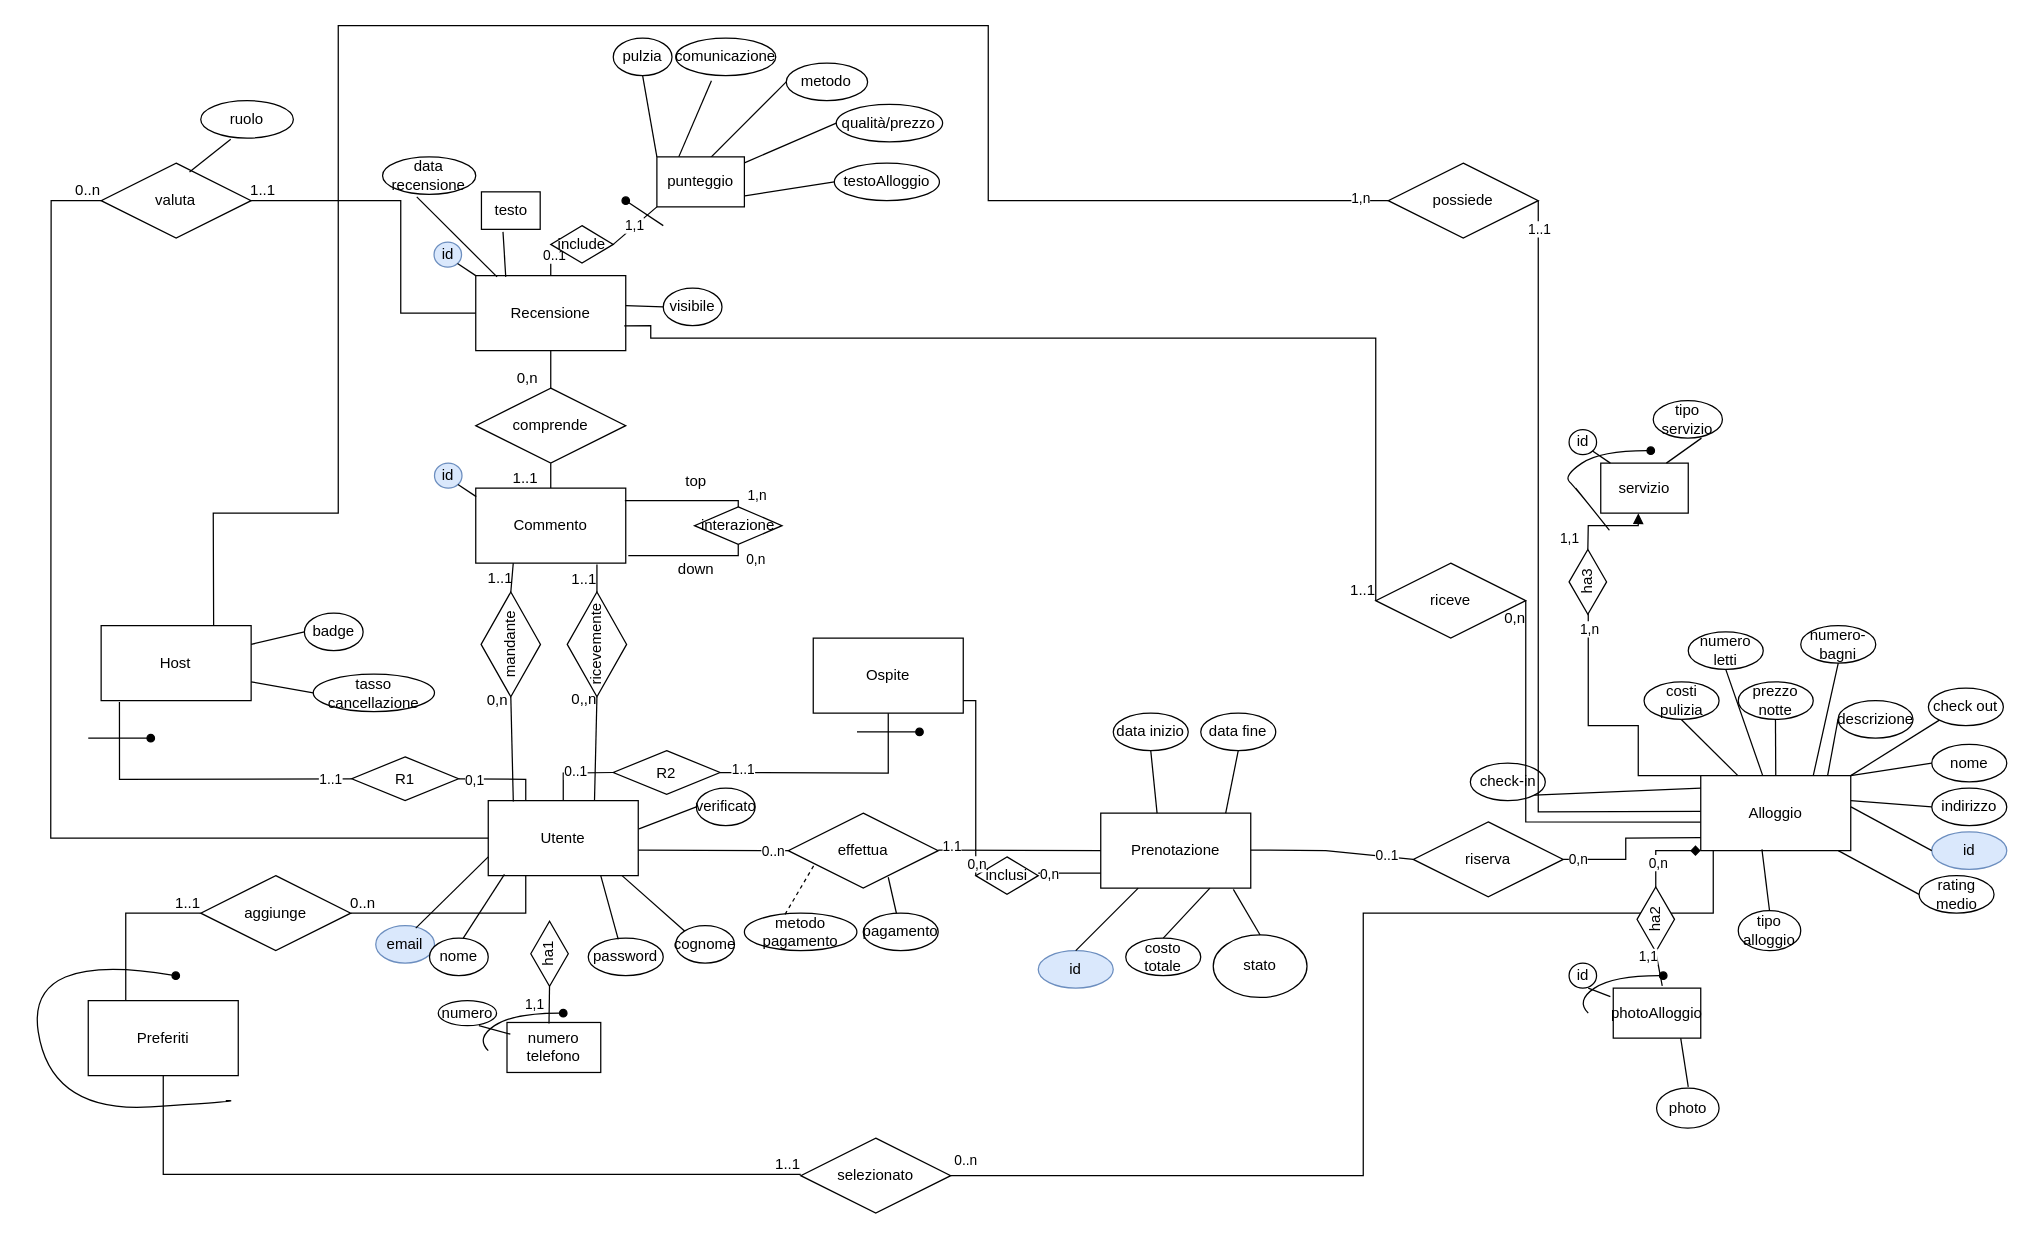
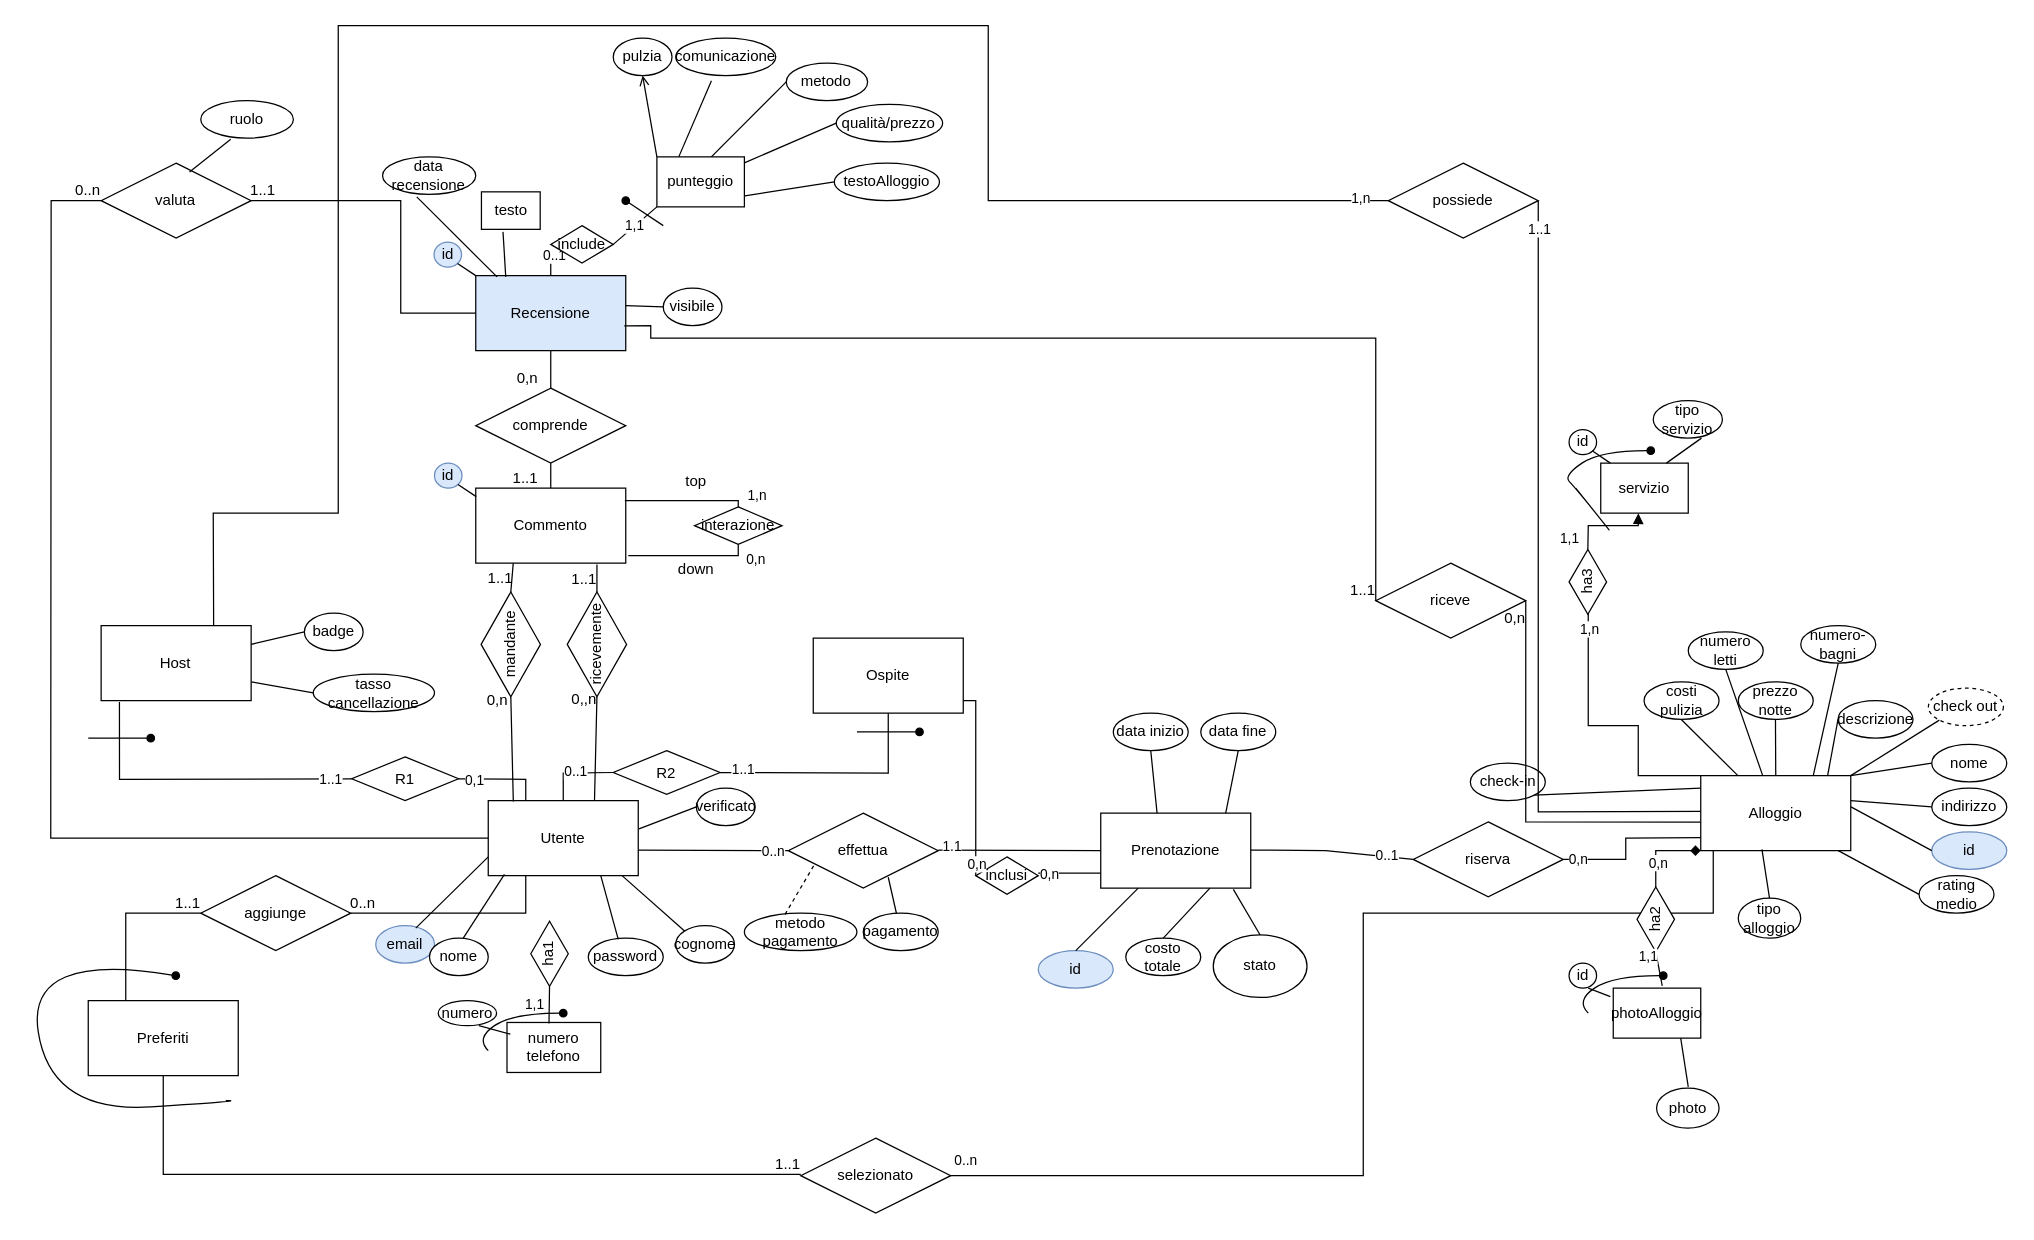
edge "pulzia" -- "punteggio": arrowhead none -> open
node "Recensione": fillcolor #ffffff -> #dae8fc
node "check out": style solid -> dashed
node "tipo alloggio": moved (1769, 931) -> (1769, 918)
